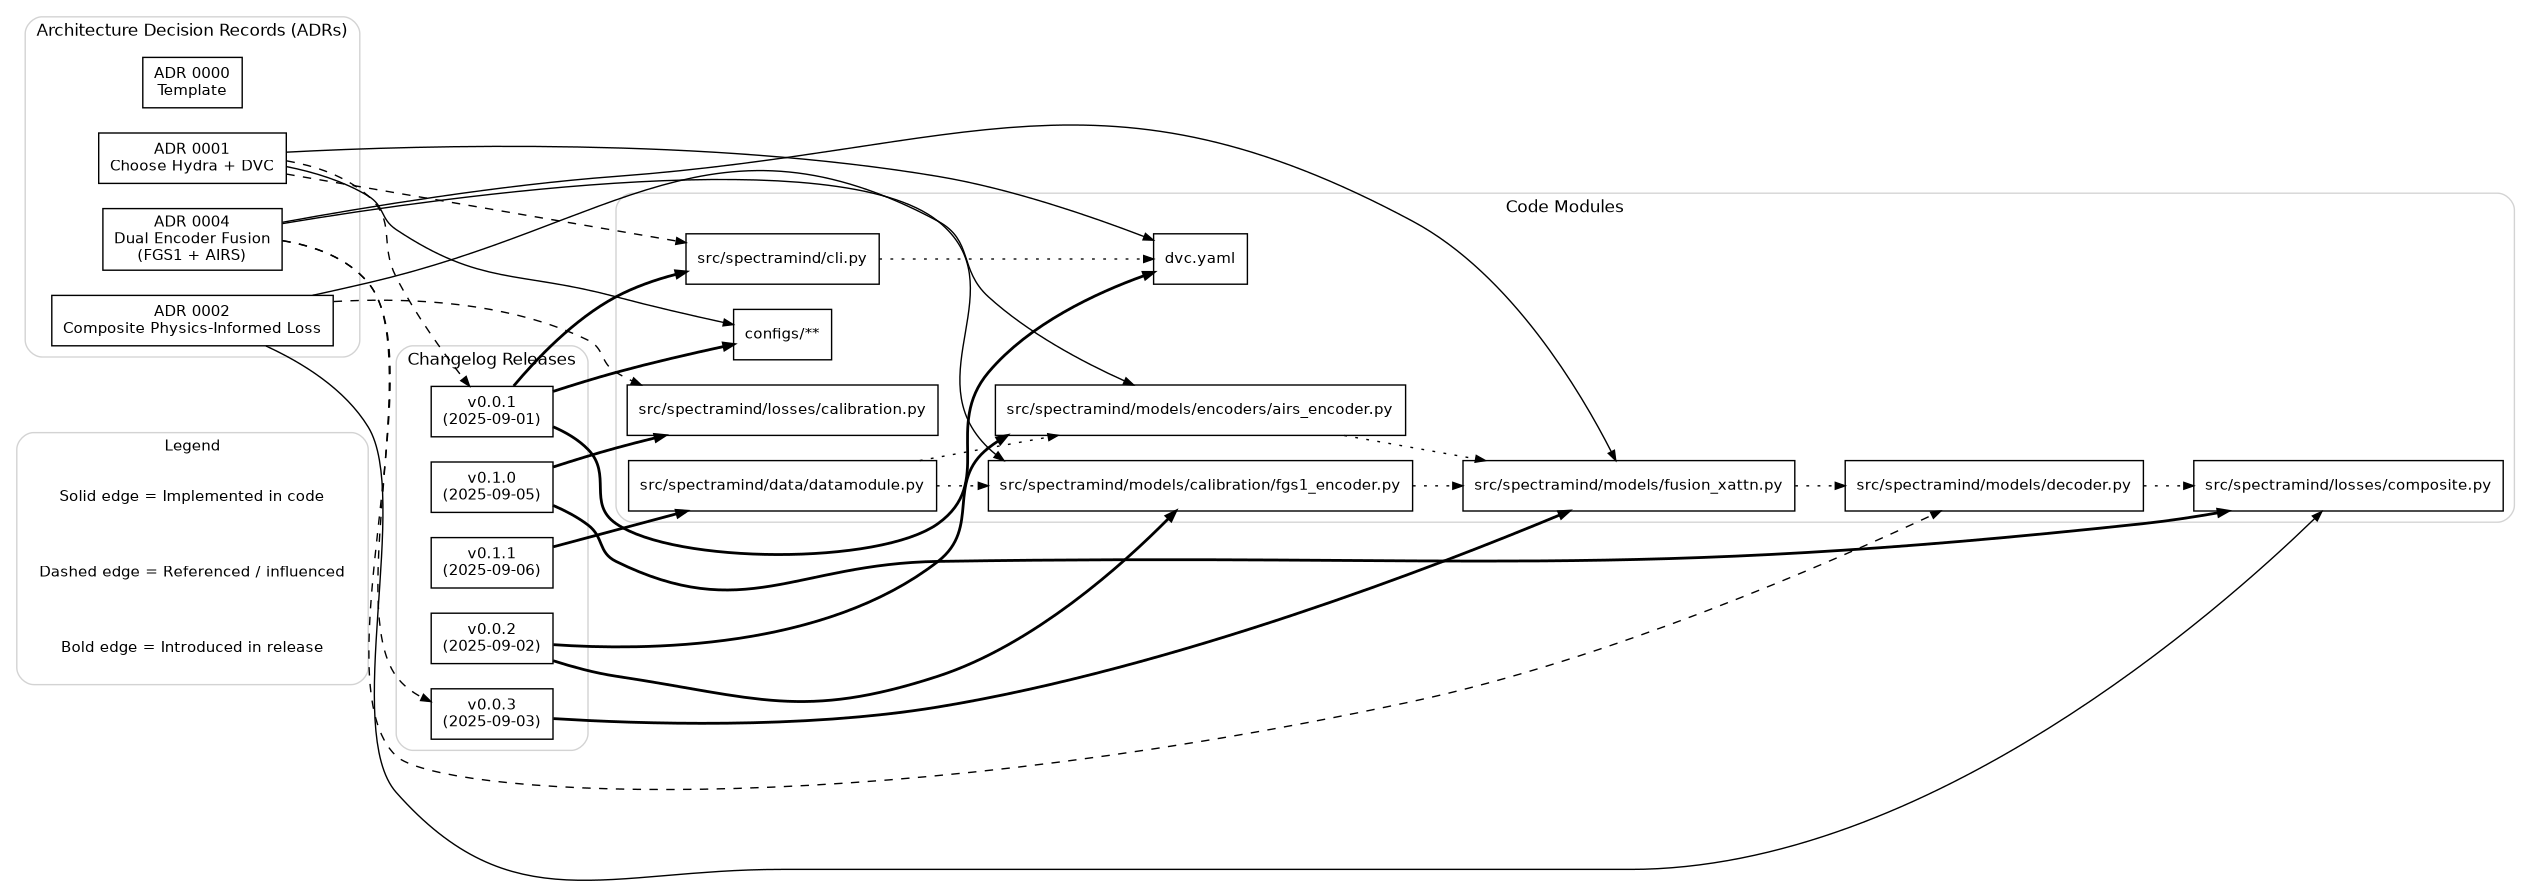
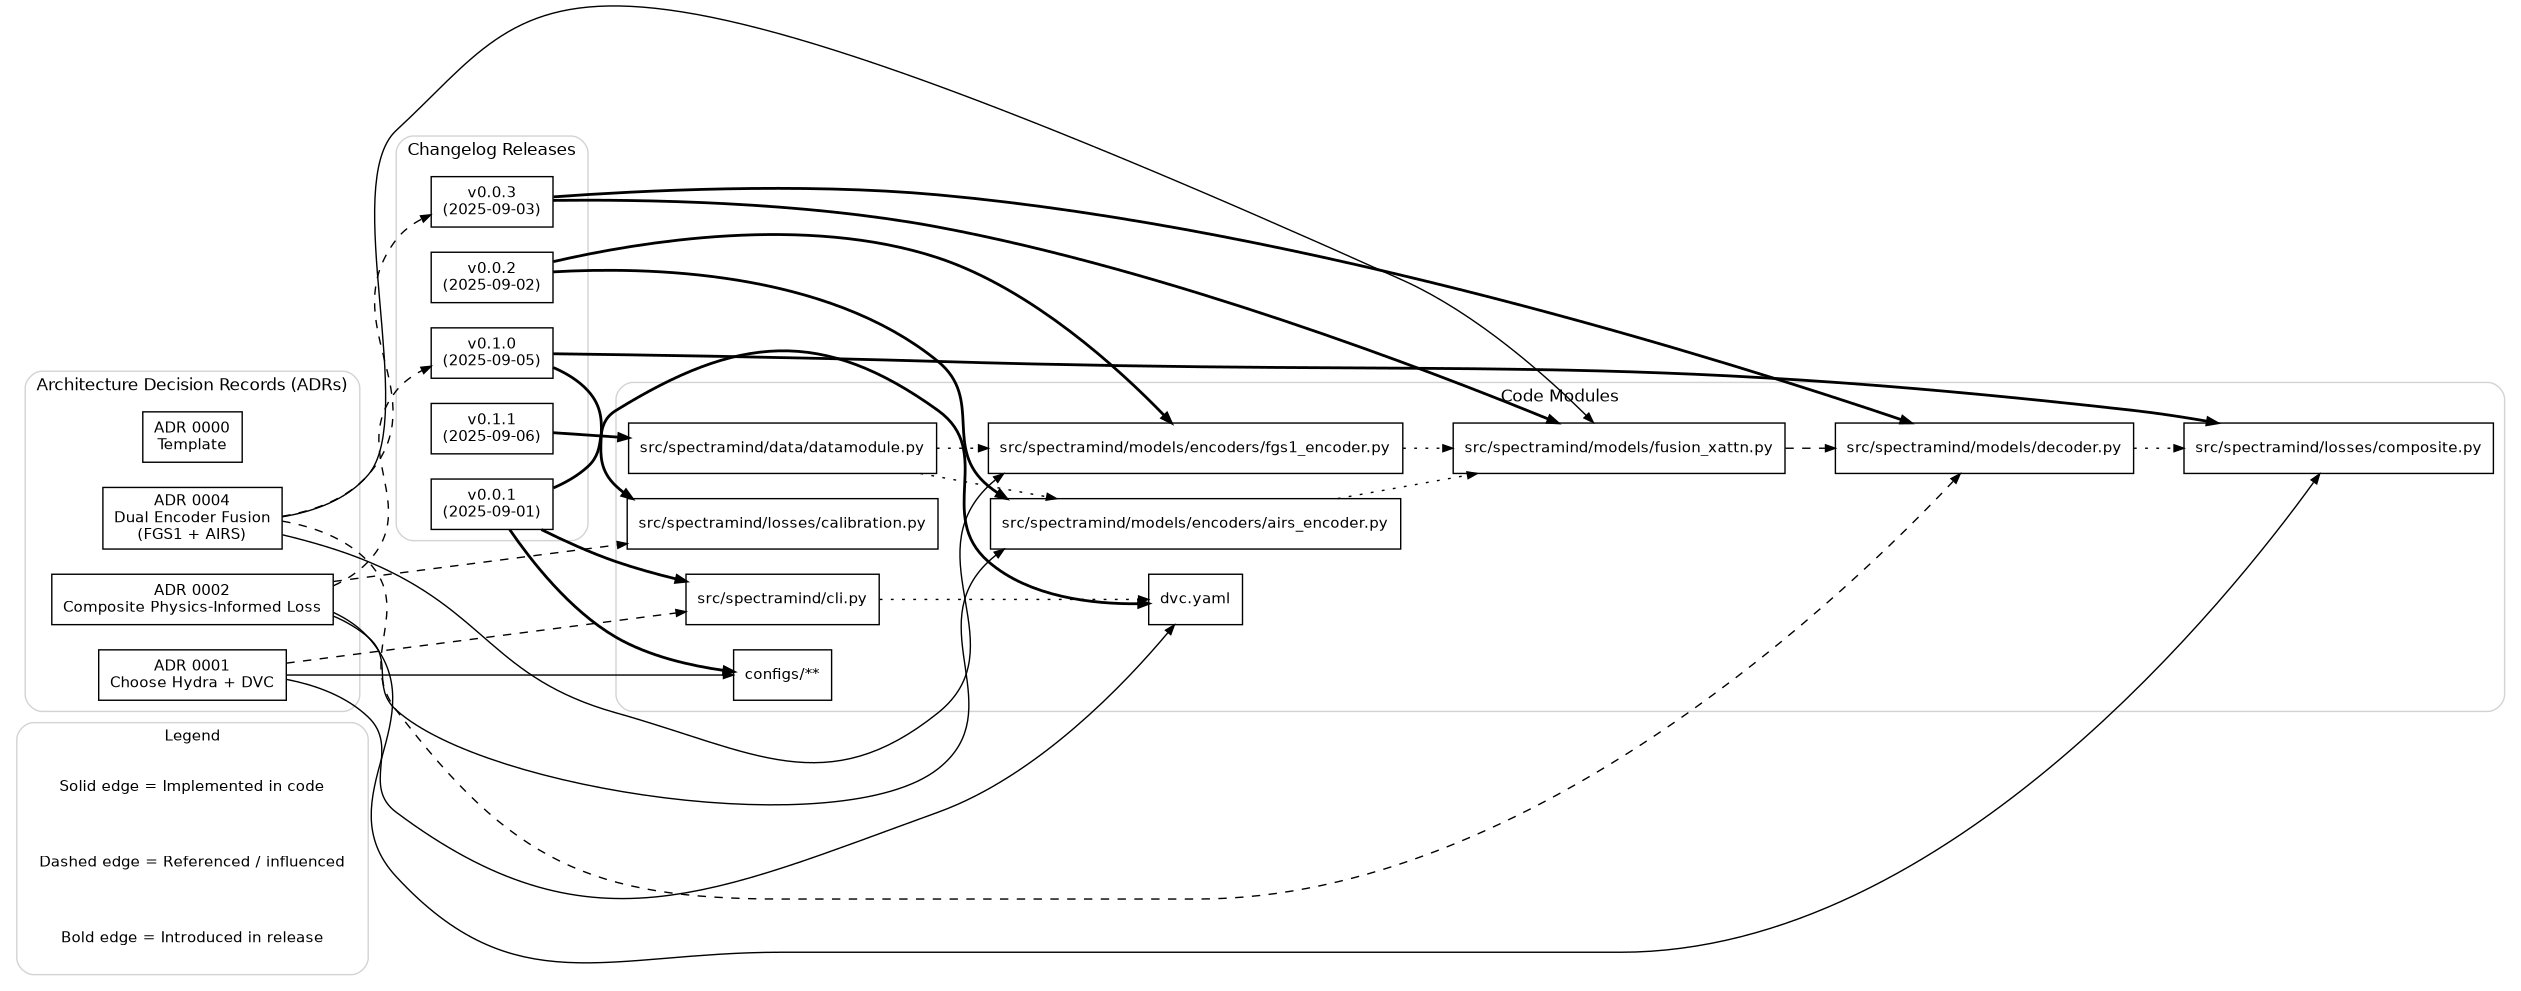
edge "v0.0.3 (2025-09-03)" -> "src/spectramind/models/decoder.py": added
edge "ADR 0001 Choose Hydra + DVC" -> "v0.0.1 (2025-09-01)": removed
edge "ADR 0002 Composite Physics-Informed Loss" -> "v0.1.0 (2025-09-05)": added
node "src/spectramind/models/calibration/fgs1_encoder.py": label "src/spectramind/models/calibration/fgs1_encoder.py" -> "src/spectramind/models/encoders/fgs1_encoder.py"
edge "src/spectramind/models/fusion_xattn.py" -> "src/spectramind/models/decoder.py": style dotted -> dashed
